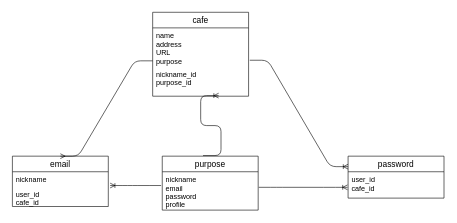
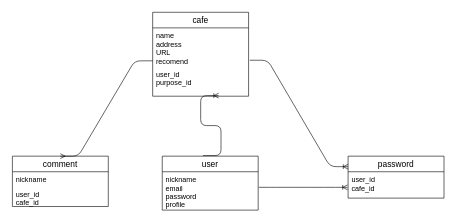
node "name address URL purpose": label "name address URL purpose" -> "name address URL recomend"
node "nickname_id purpose_id": label "nickname_id purpose_id" -> "user_id purpose_id"
node "email": label "email" -> "comment"
node "purpose": label "purpose" -> "user"
edge "nickname email password profile" -> "nickname": removed
